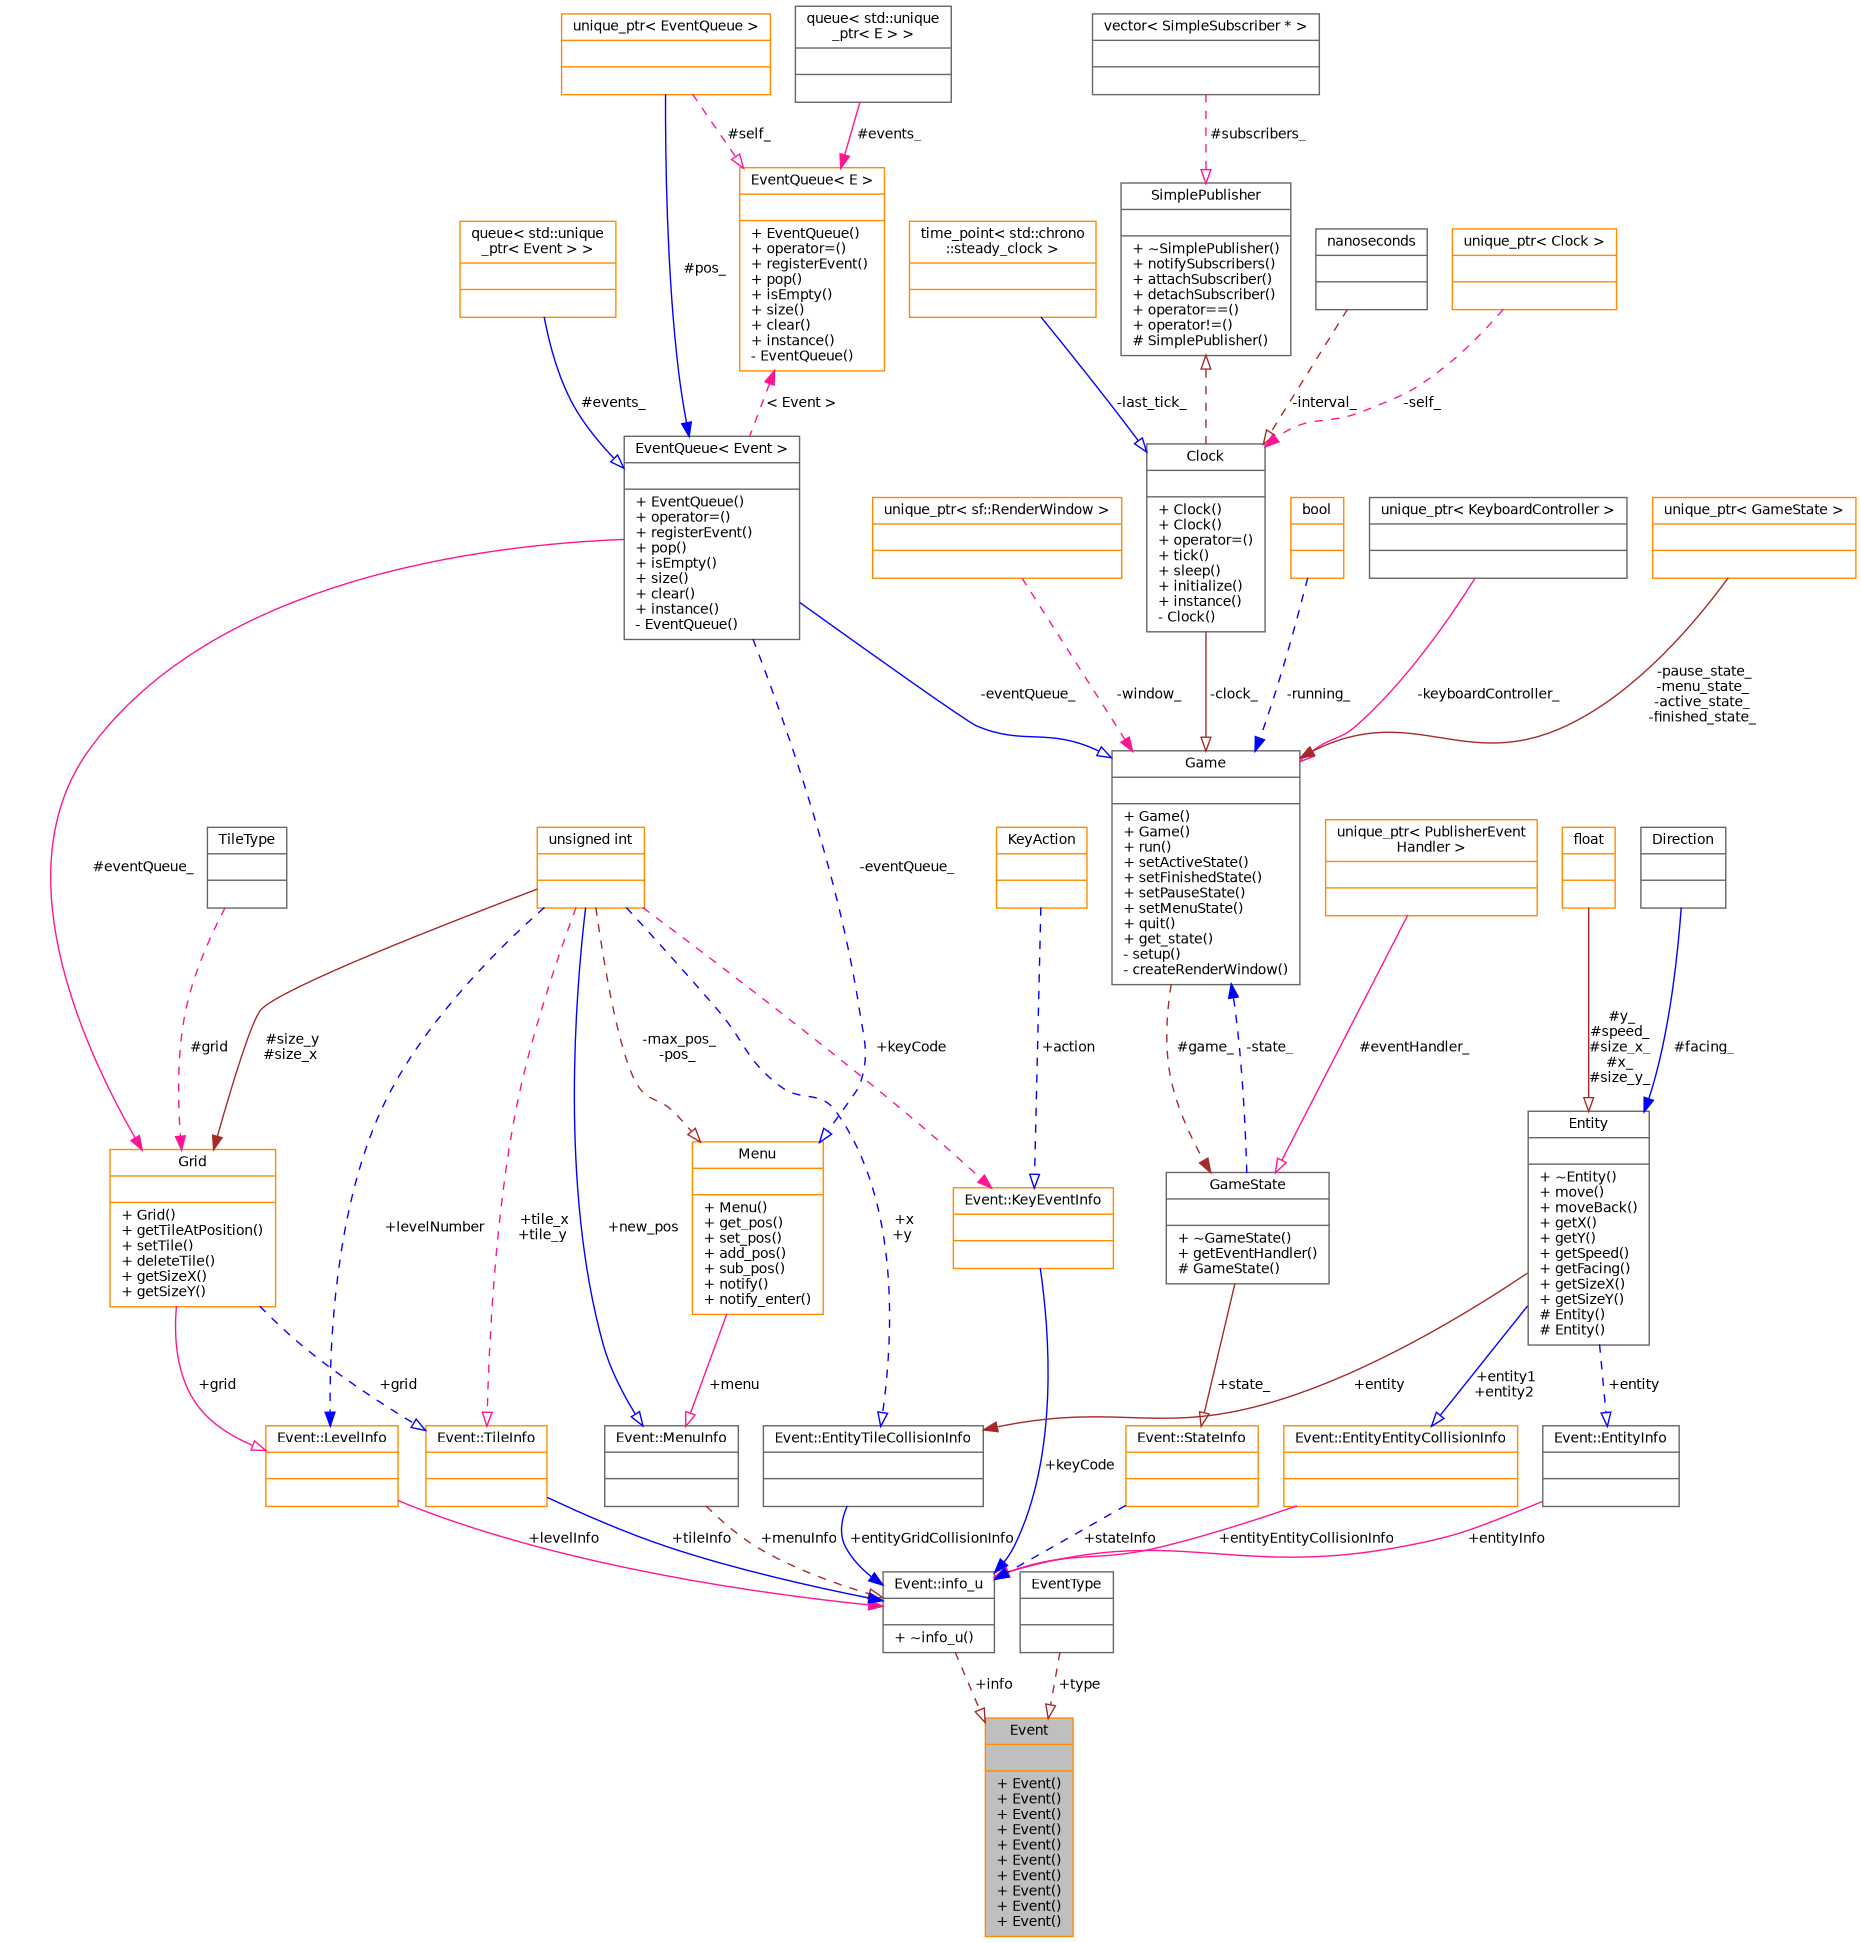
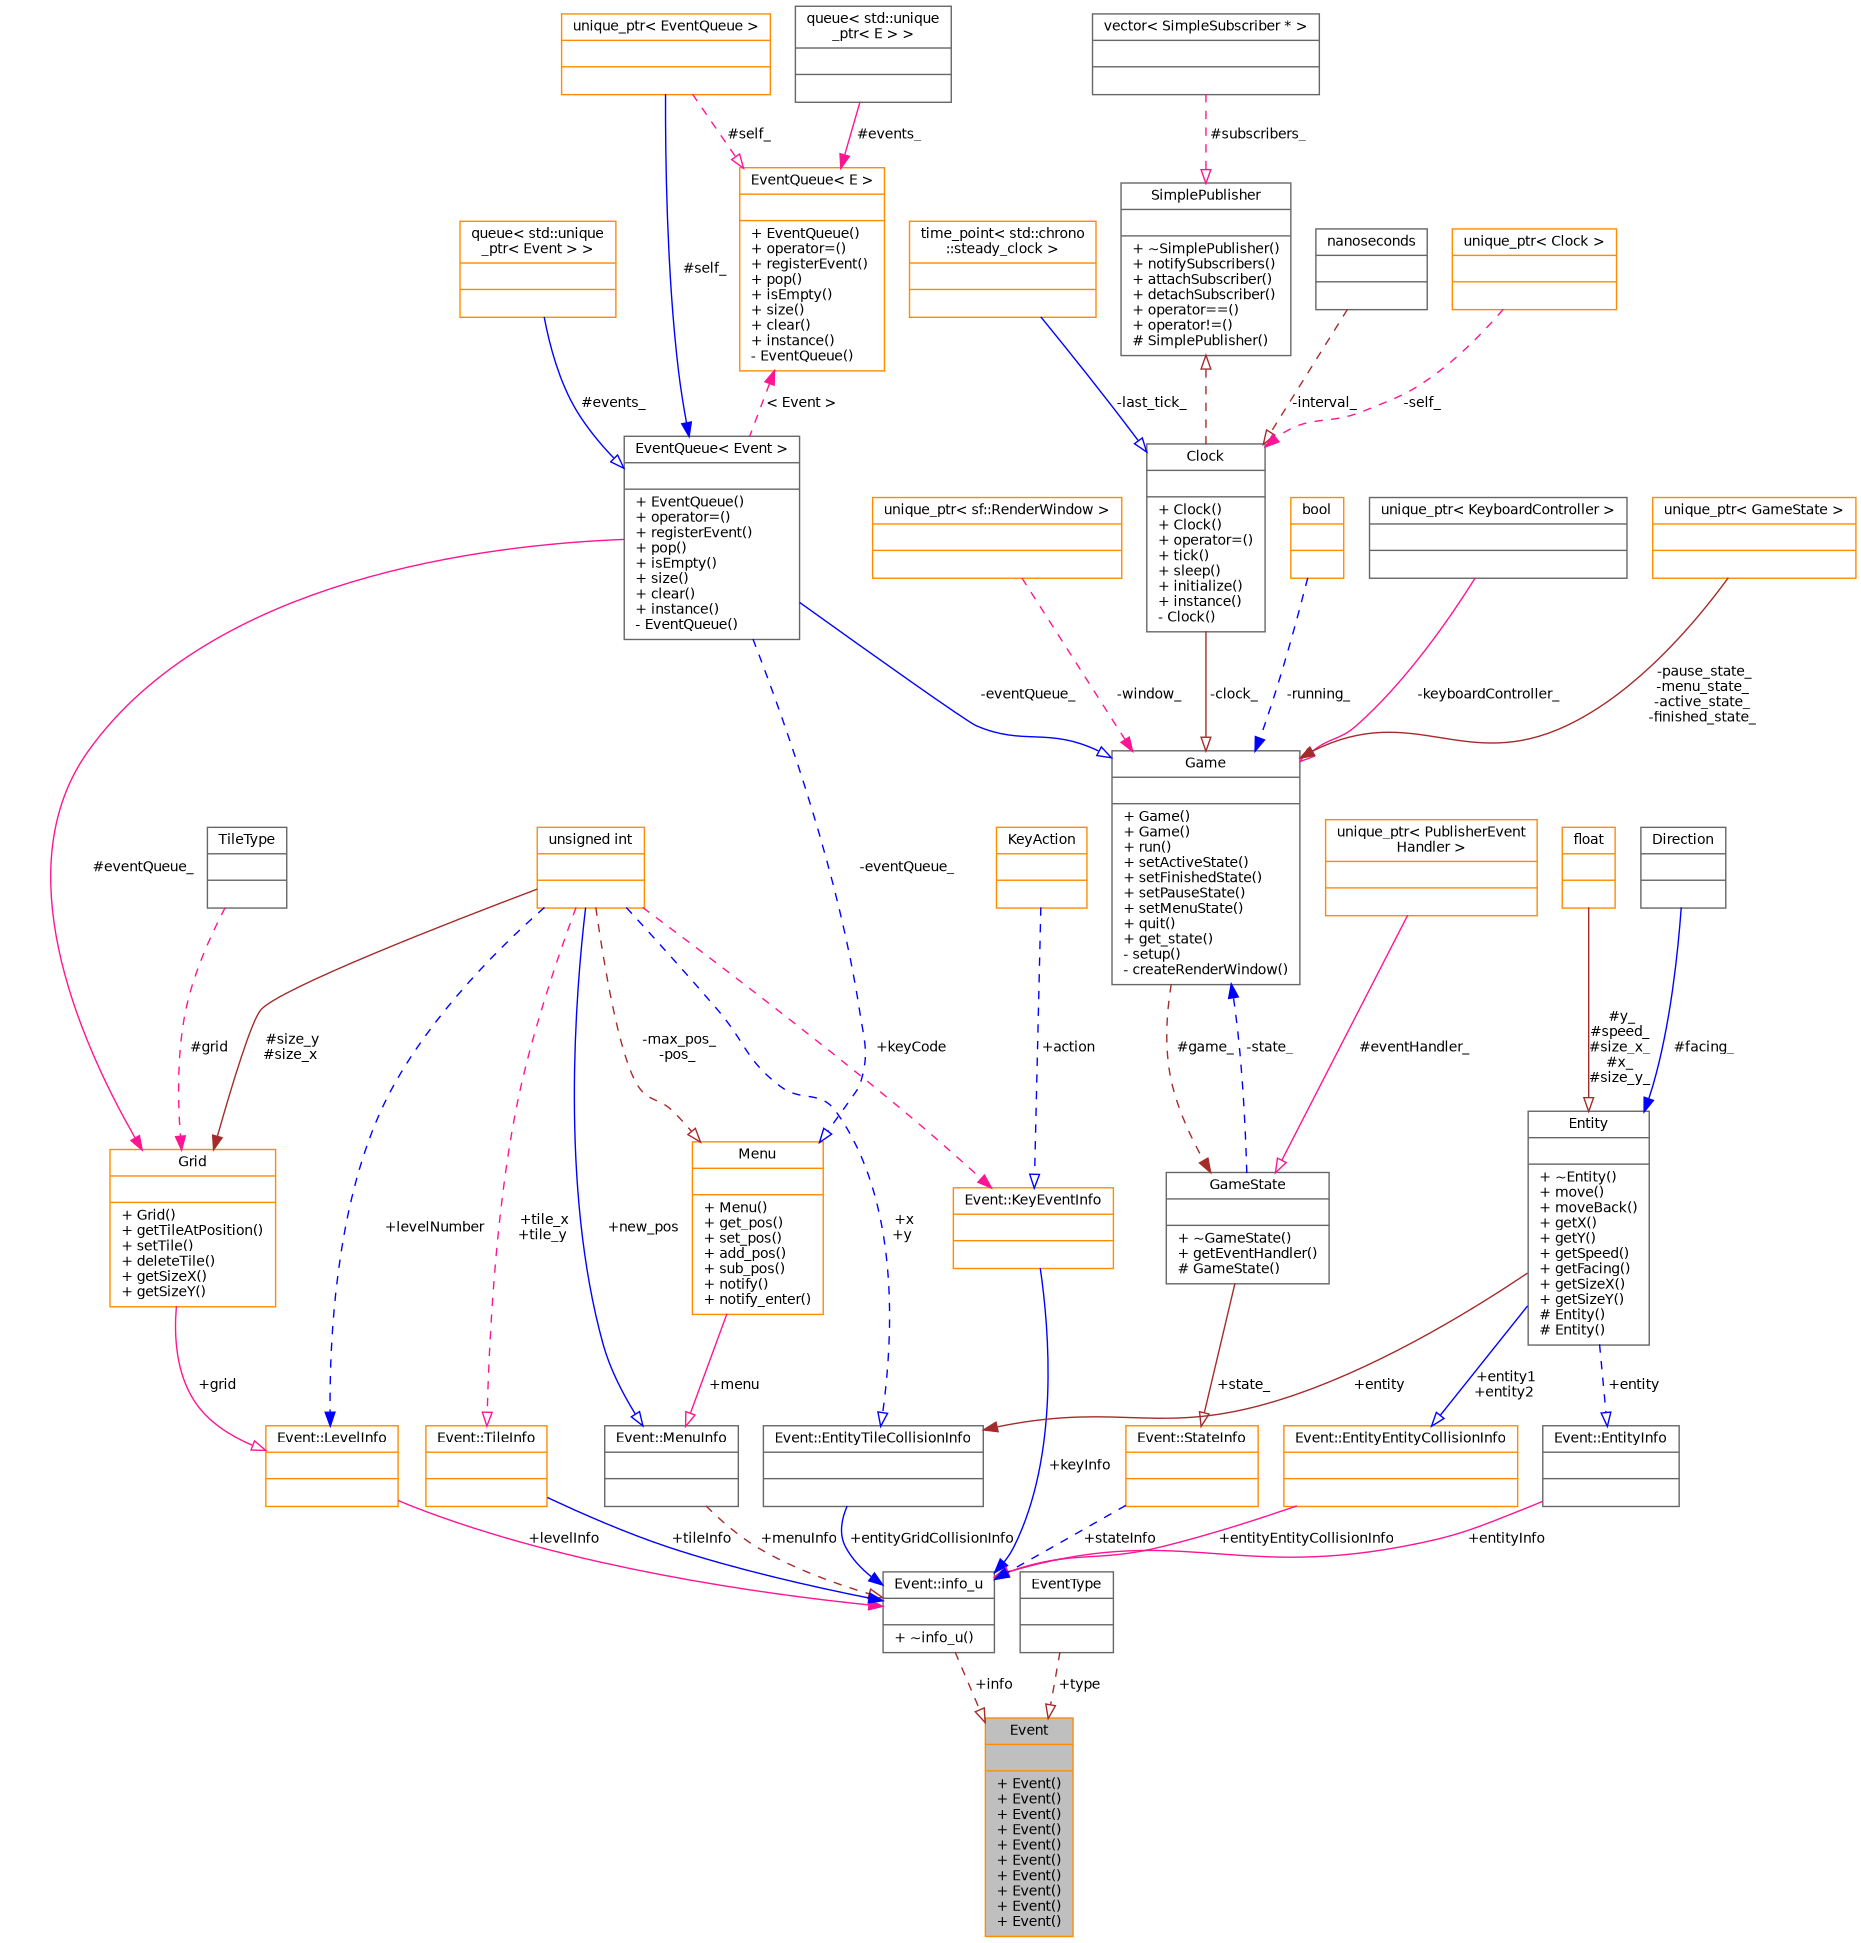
edge "unique_ptr< EventQueue >" -> "EventQueue< Event >": label " #pos_" -> " #self_"
edge "Grid" -> "Event::TileInfo": removed, label "+grid"
edge "Event::KeyEventInfo" -> "Event::info_u": label " +keyCode" -> " +keyInfo"
